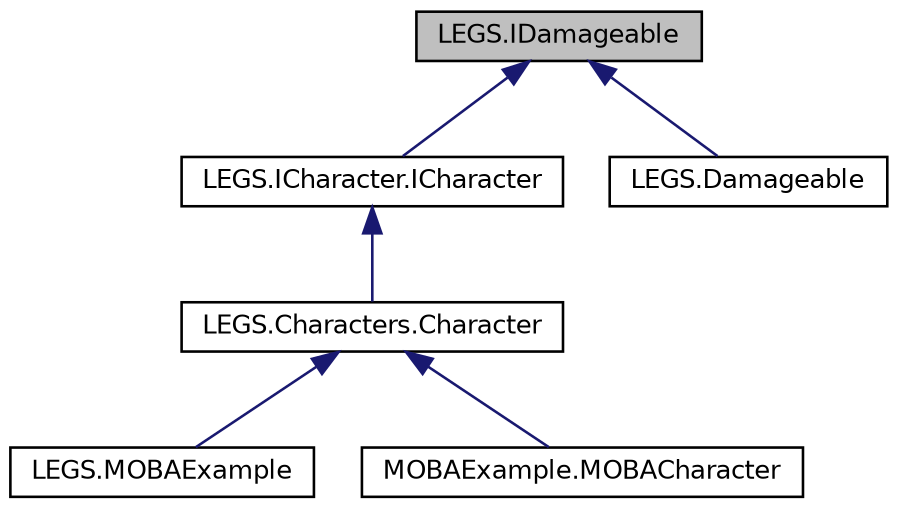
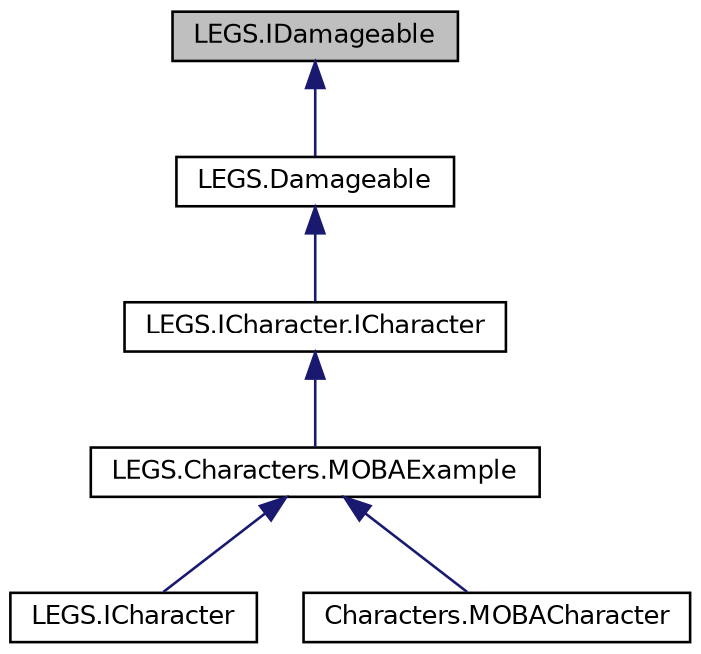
edge "LEGS.ICharacter.ICharacter" -> "LEGS.IDamageable": now "LEGS.ICharacter.ICharacter" -> "LEGS.Damageable"
node "LEGS.Characters.Character": label "LEGS.Characters.Character" -> "LEGS.Characters.MOBAExample"
node "LEGS.MOBAExample": label "LEGS.MOBAExample" -> "LEGS.ICharacter"
node "MOBAExample.MOBACharacter": label "MOBAExample.MOBACharacter" -> "Characters.MOBACharacter"
